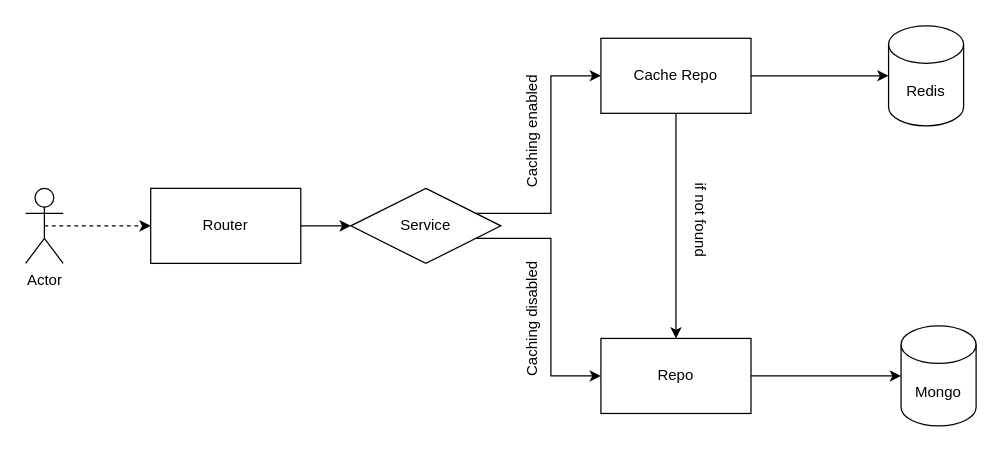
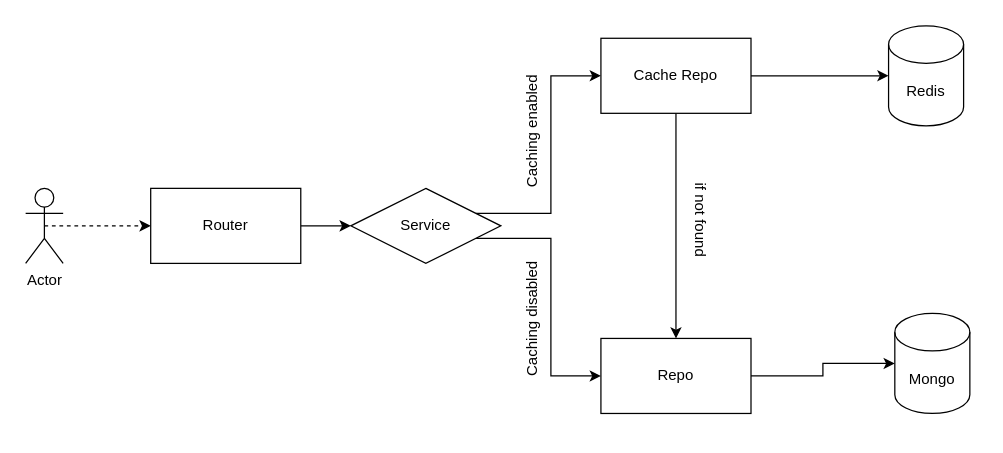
node "Mongo": moved (938, 376) -> (932, 363)
